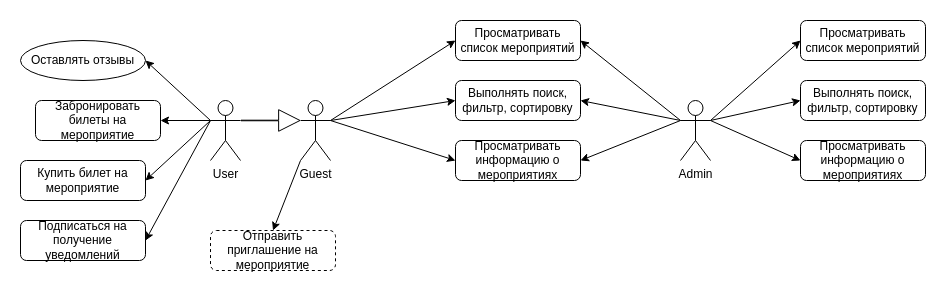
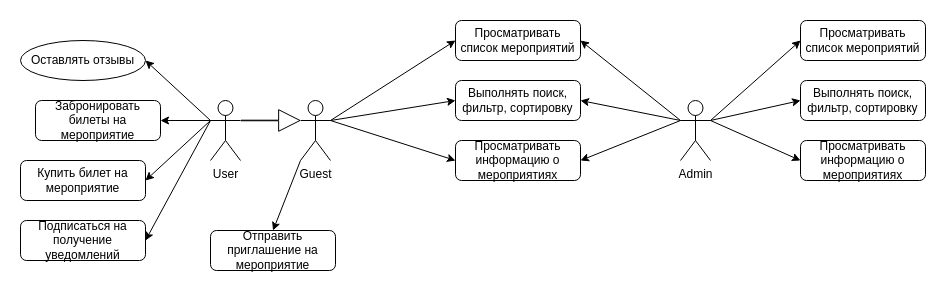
node "Отправить приглашение на мероприятие": style dashed -> solid
